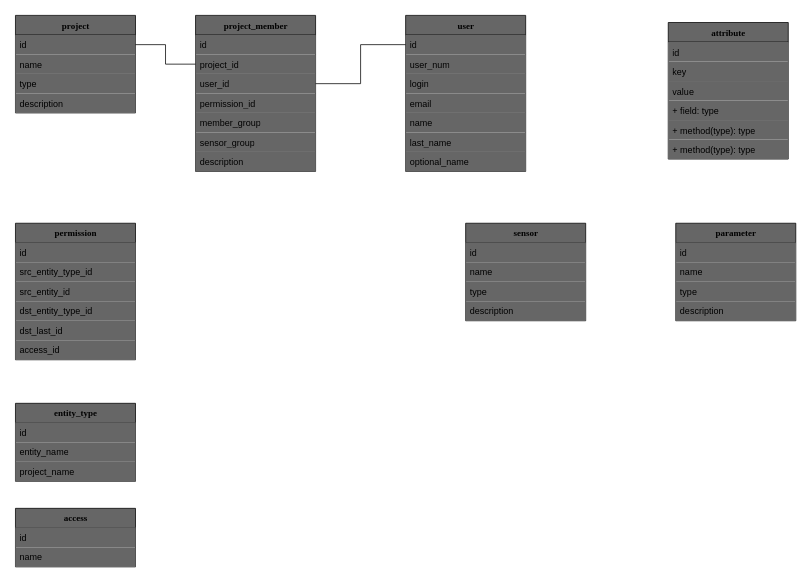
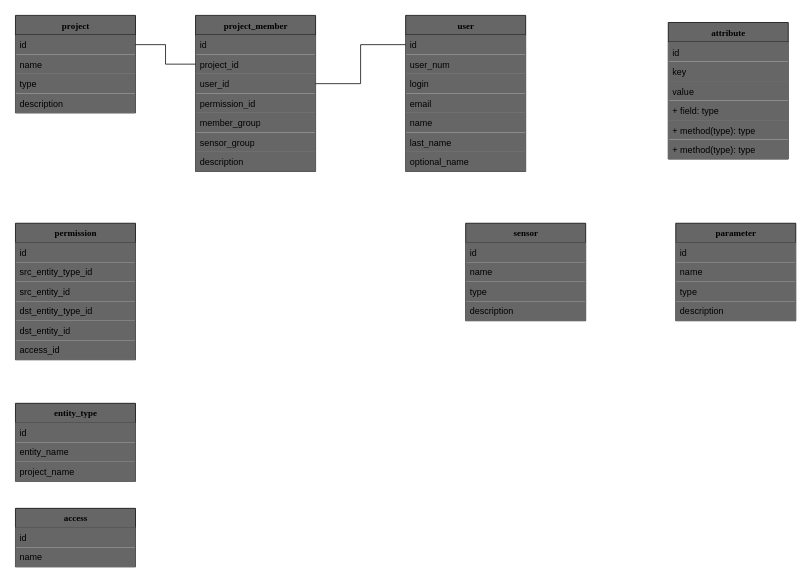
node "dst_last_id": label "dst_last_id" -> "dst_entity_id"
